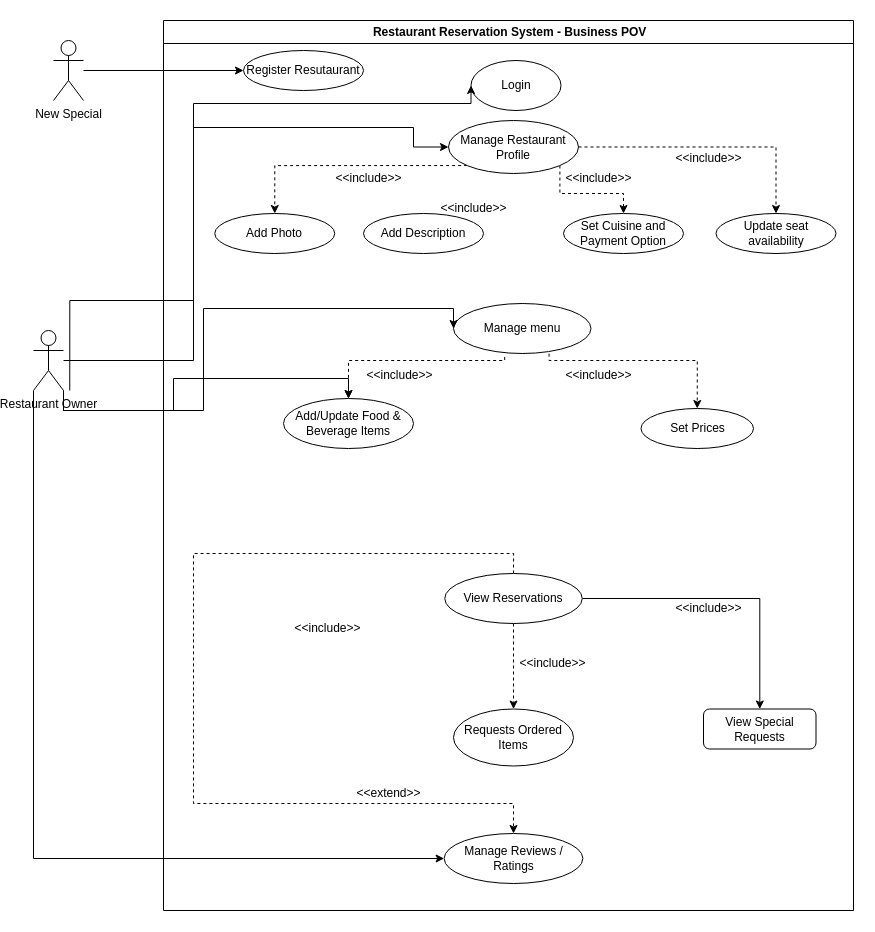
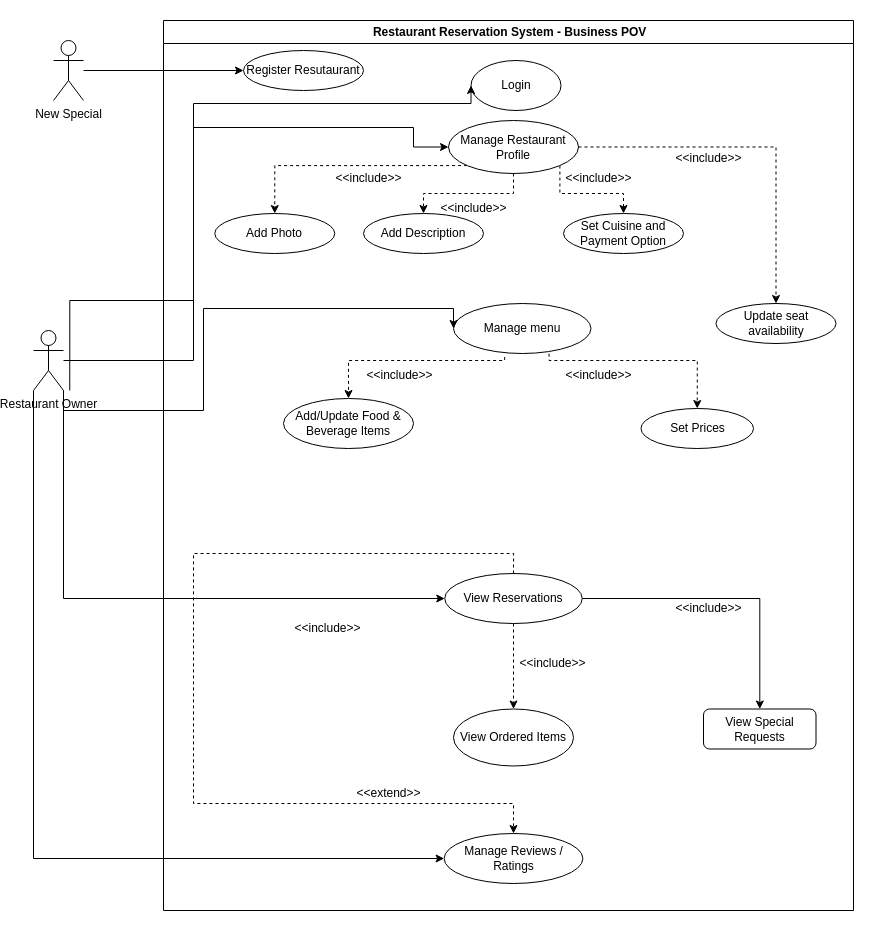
edge "Manage Restaurant Profile" -> "Add Description": added
node "Update seat availability": moved (776, 234) -> (776, 324)
edge "Restaurant Owner" -> "Add/Update Food & Beverage Items": now "Restaurant Owner" -> "View Reservations"
node "Requests Ordered Items": label "Requests Ordered Items" -> "View Ordered Items"
